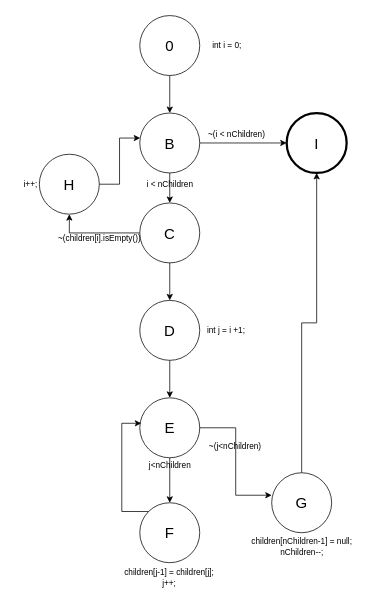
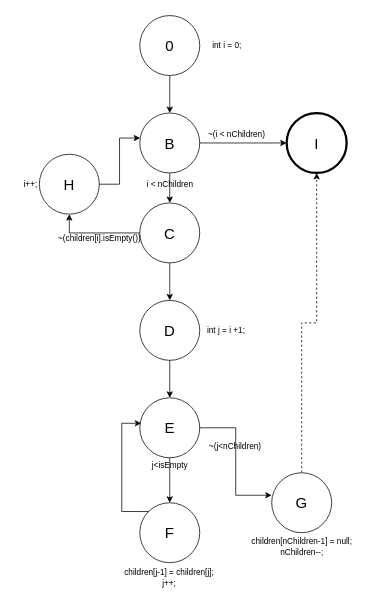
edge "G" -> "I": style solid -> dashed
node "j<nChildren": label "j<nChildren" -> "j<isEmpty"
